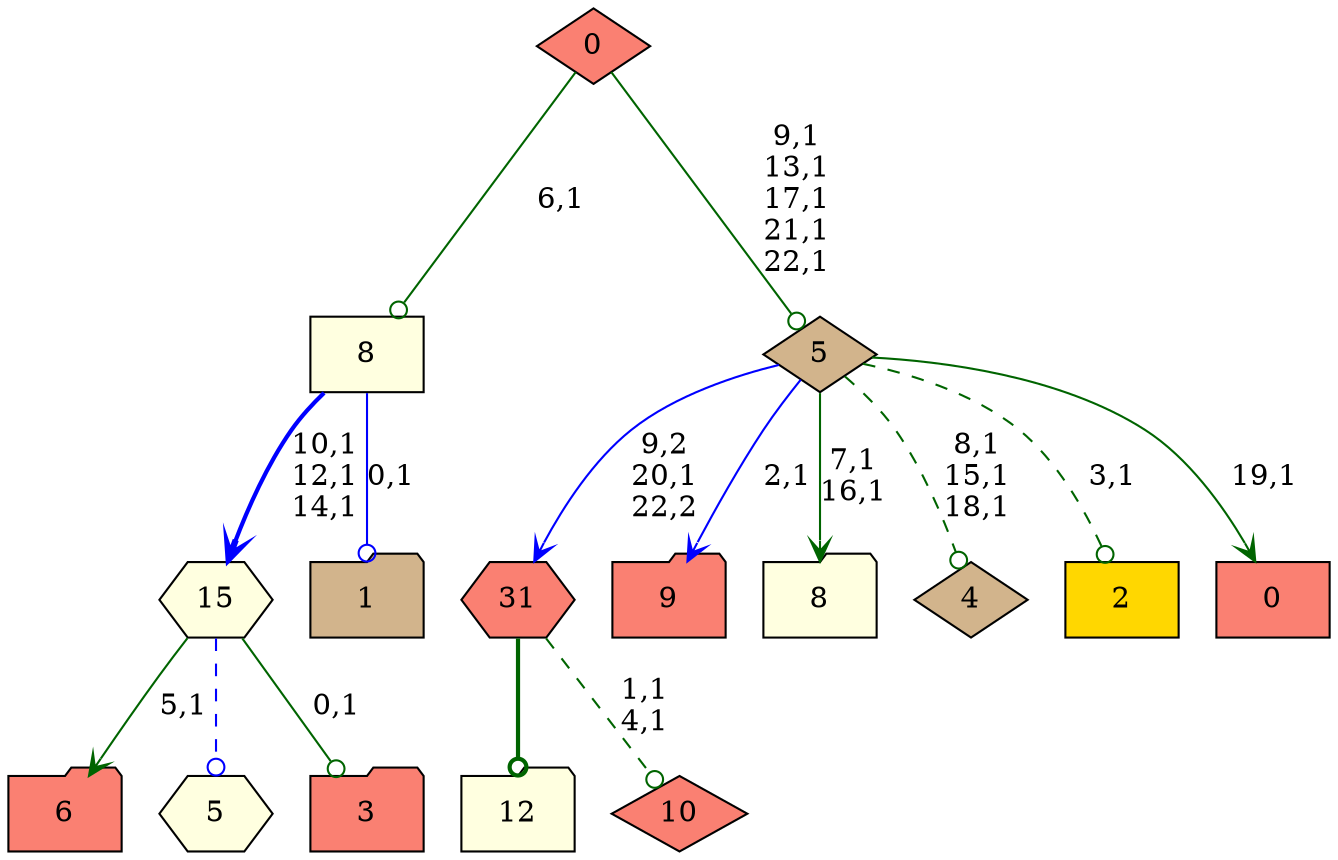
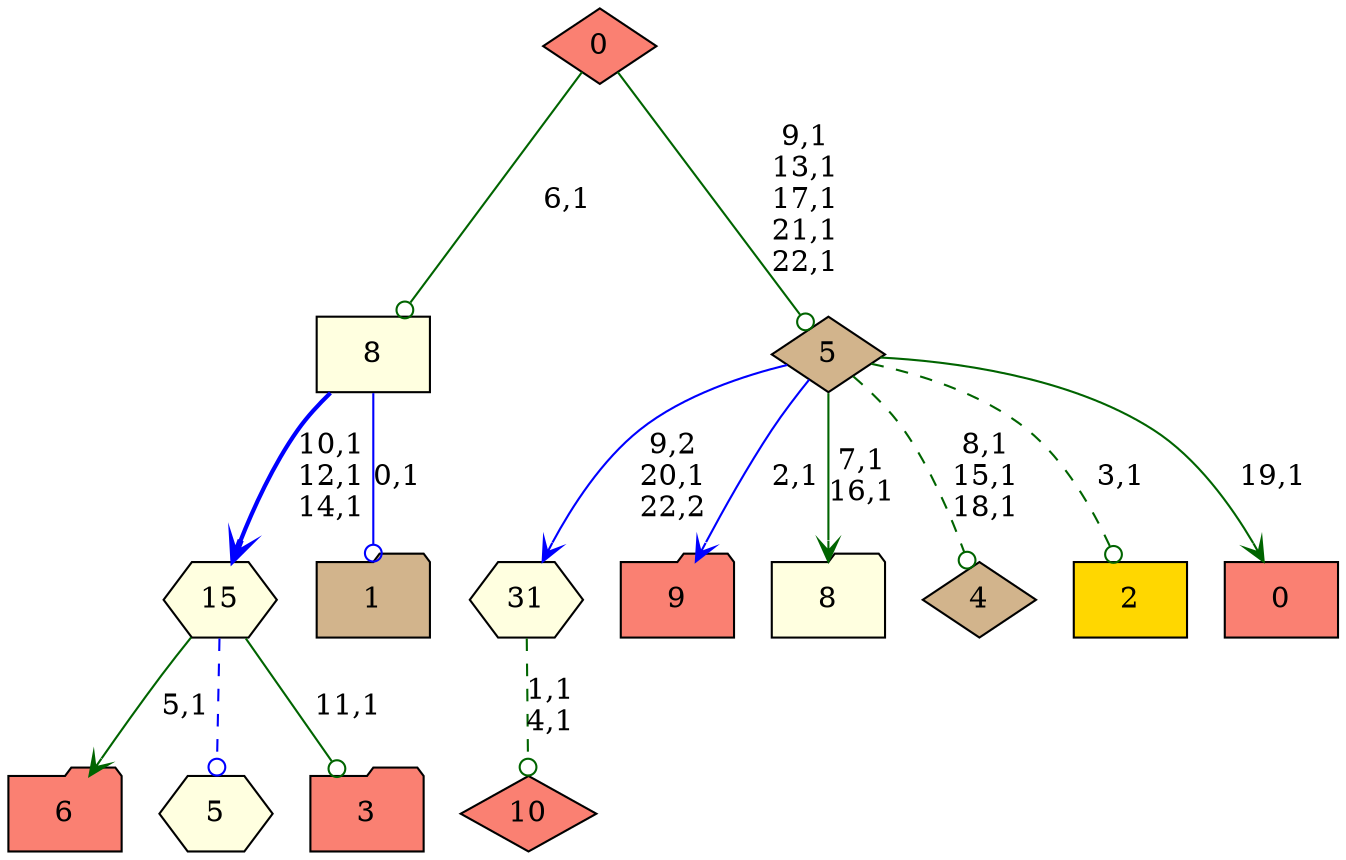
node "31": fillcolor salmon -> lightyellow
edge "15" -> "3": label "0,1" -> "11,1"
node "12": removed
